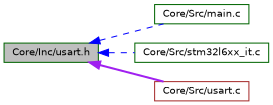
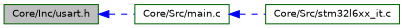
edge "Core/Src/stm32l6xx_it.c" -> "Core/Inc/usart.h": now "Core/Src/stm32l6xx_it.c" -> "Core/Src/main.c"
node "Core/Src/usart.c": removed
